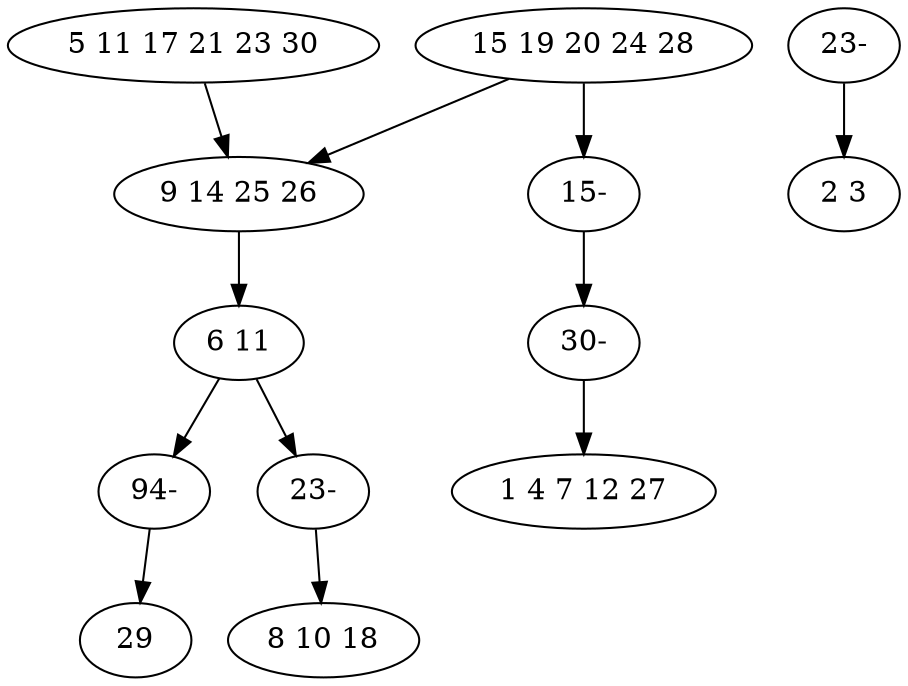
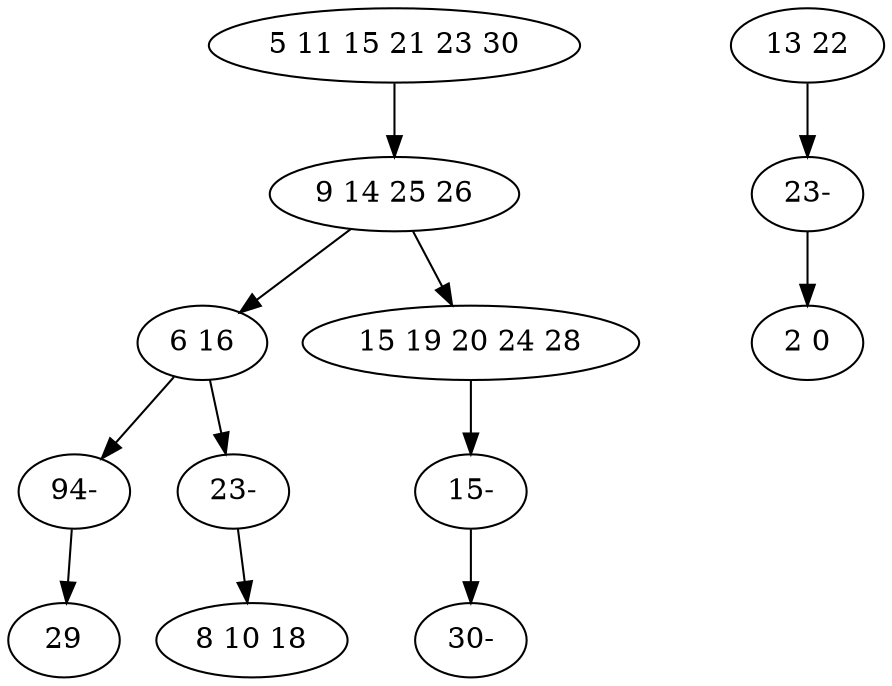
node "5 11 17 21 23 30": label "5 11 17 21 23 30" -> "5 11 15 21 23 30"
node "13 22": added
edge "15 19 20 24 28" -> "9 14 25 26": reversed
node "2 3": label "2 3" -> "2 0"
node "6 11": label "6 11" -> "6 16"
node "1 4 7 12 27": removed
